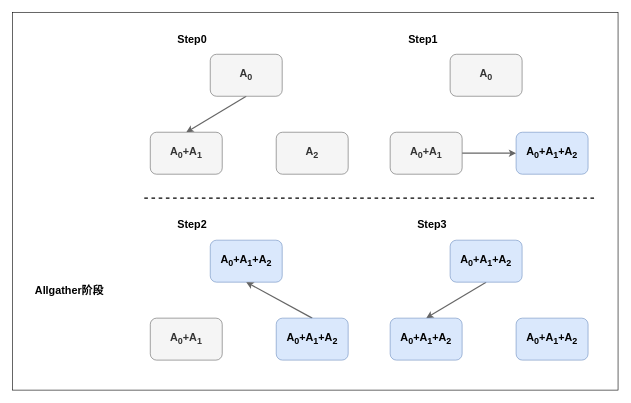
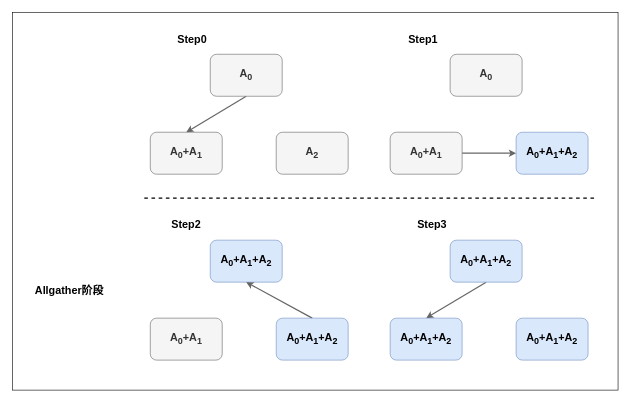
node "Step2": moved (192, 225) -> (186, 225)
